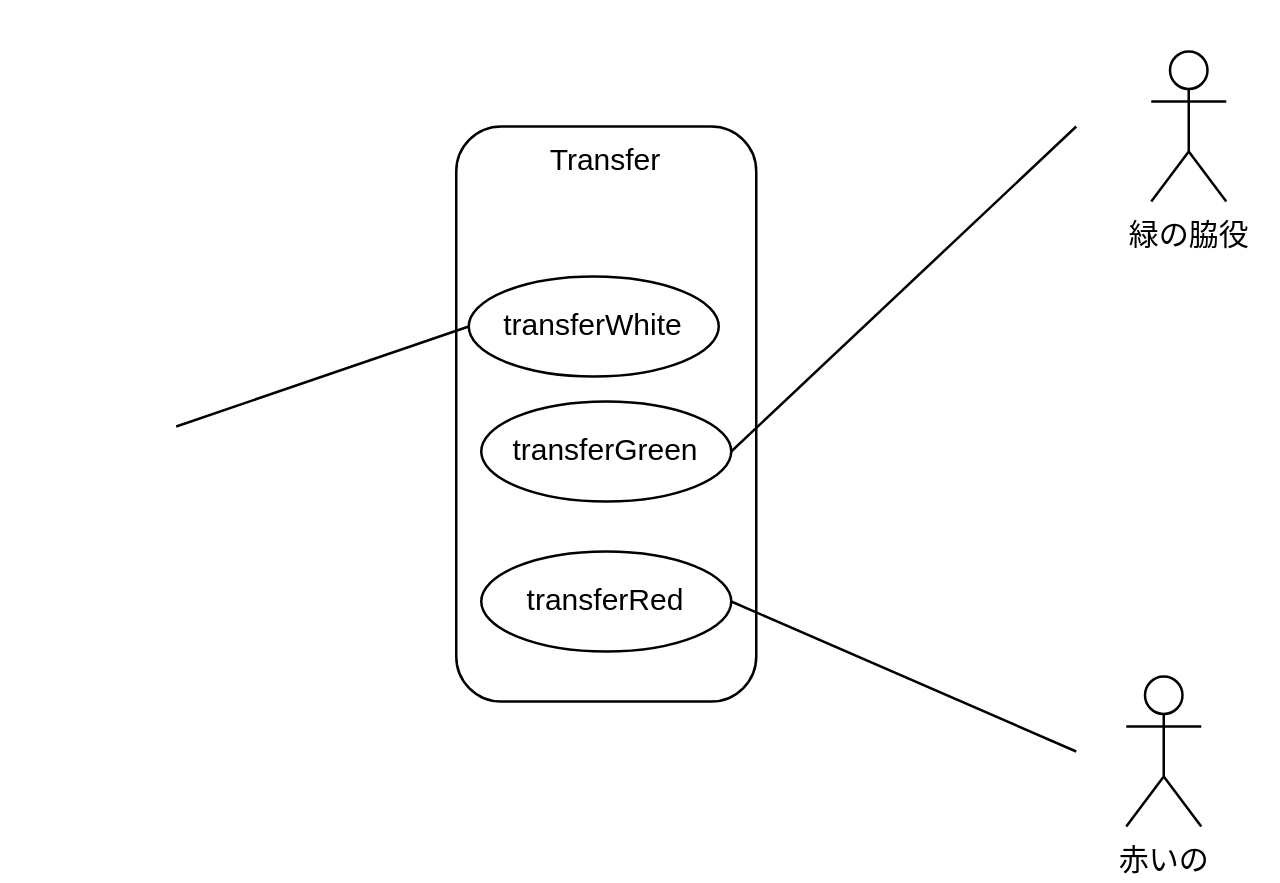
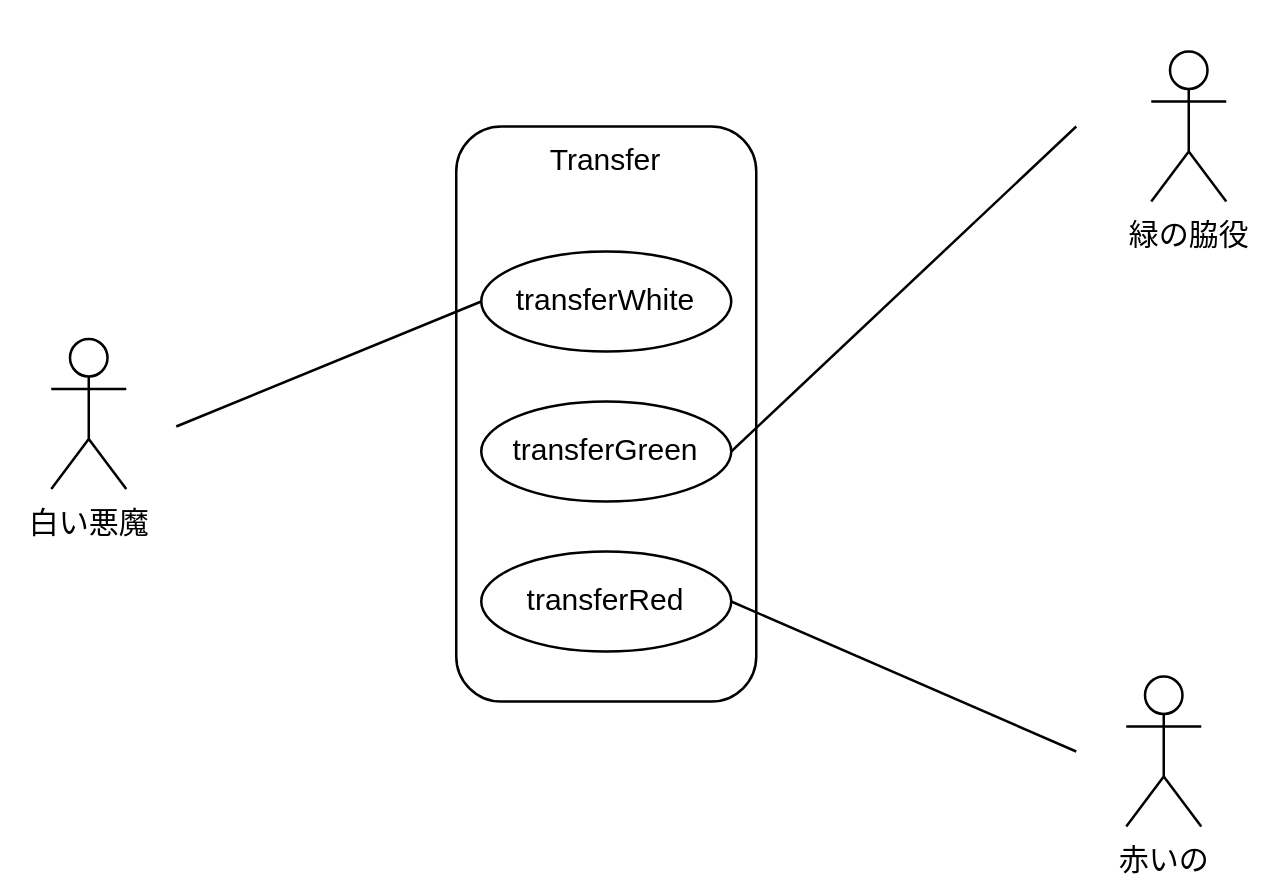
node "transferWhite": moved (594, 326) -> (606, 301)
node "白い悪魔": added
